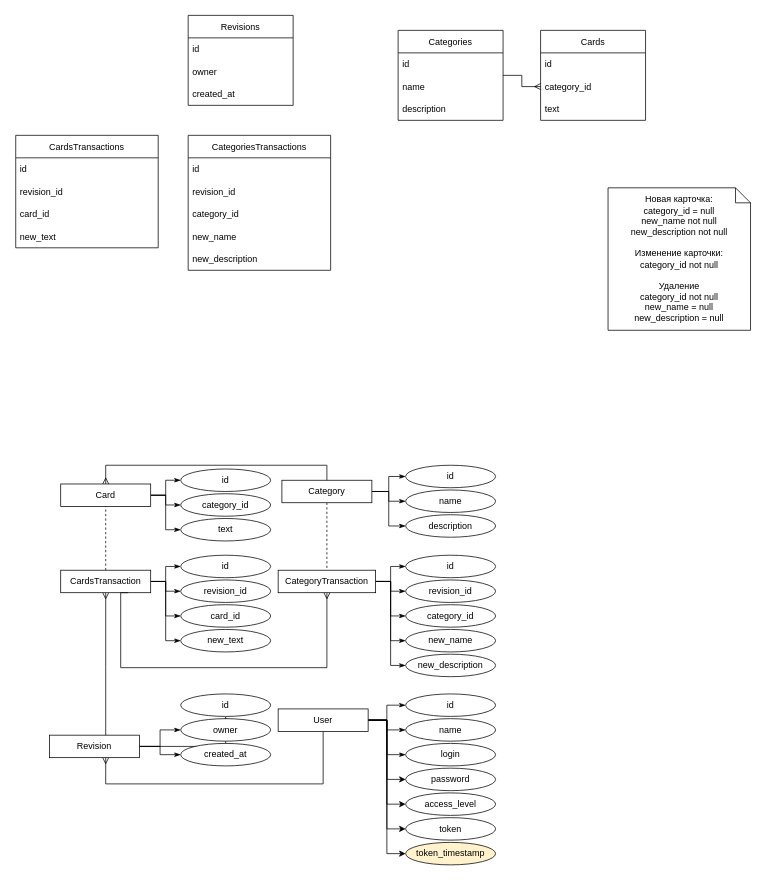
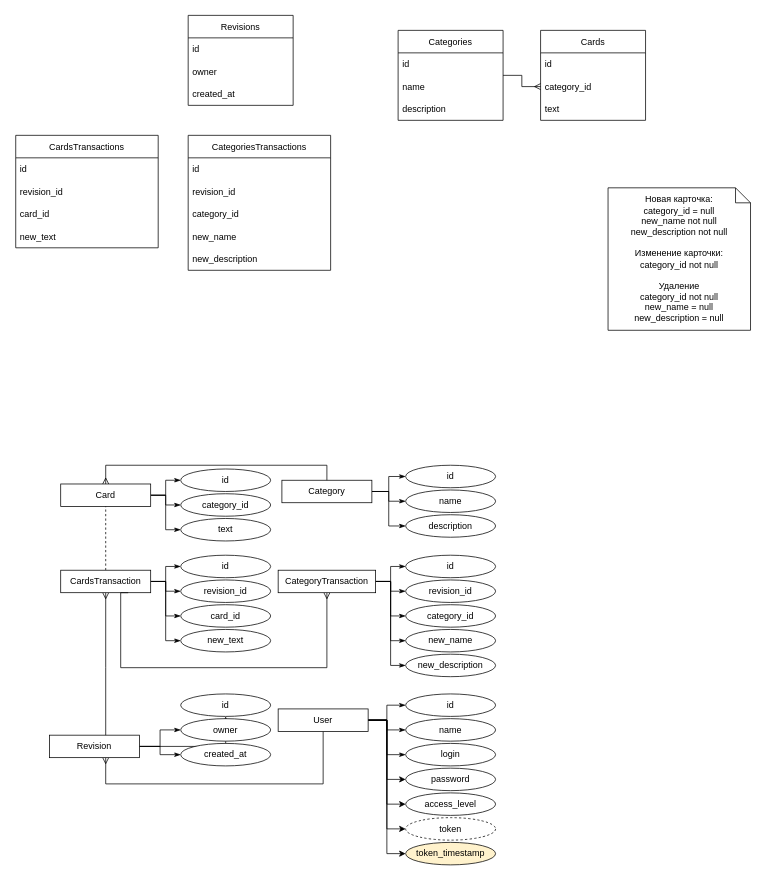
edge "Category" -- "CategoryTransaction": removed
node "token": style solid -> dashed
